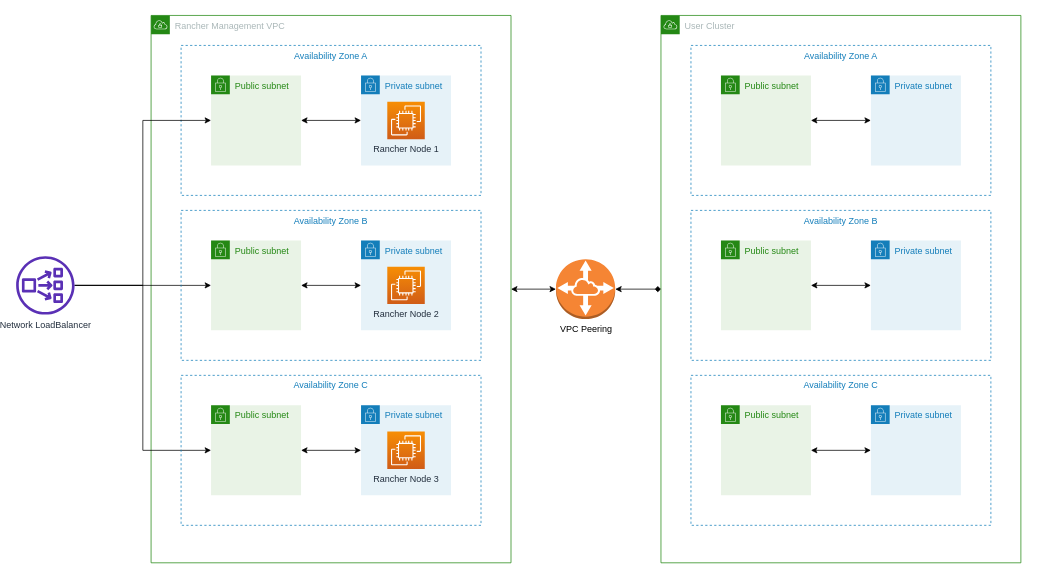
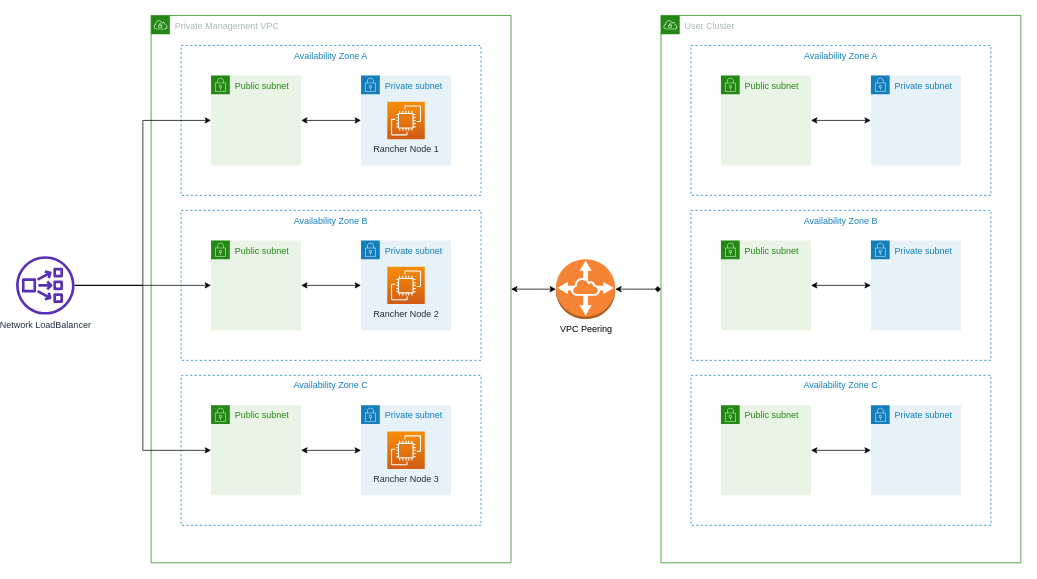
node "Rancher Management VPC": label "Rancher Management VPC" -> "Private Management VPC"
